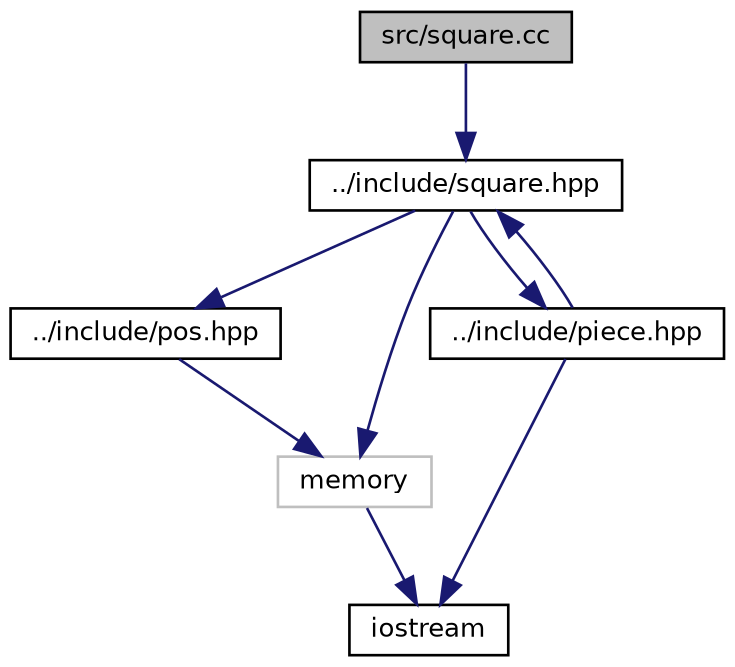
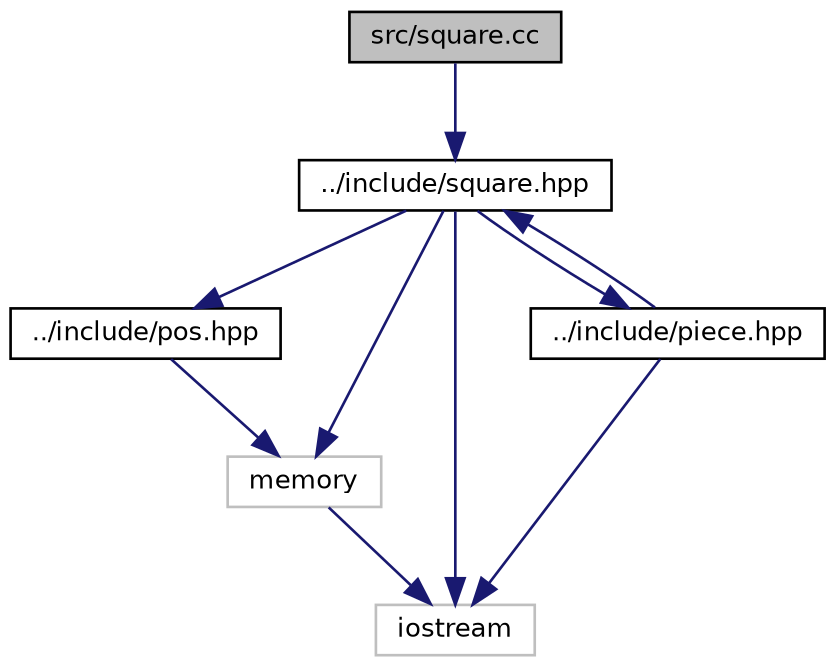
edge "../include/square.hpp" -> "iostream": added
node "iostream": color black -> grey75
